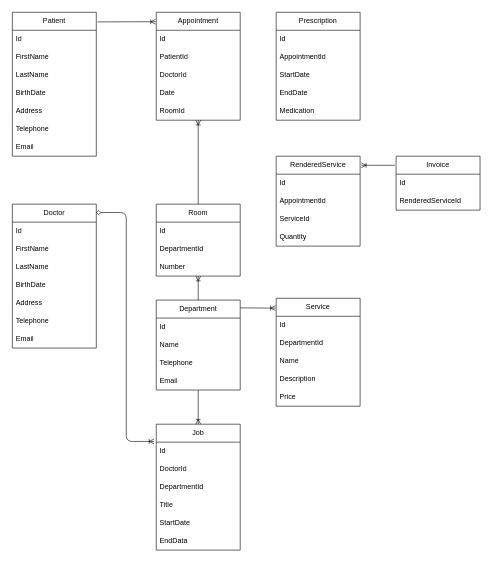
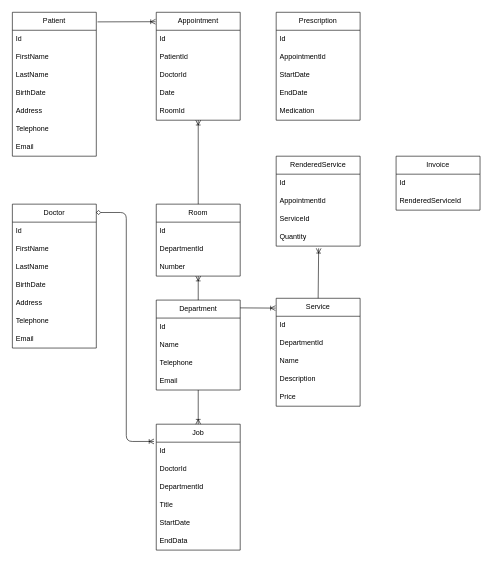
edge "Invoice" -> "RenderedService": removed
edge "Service" -> "Quantity": added
